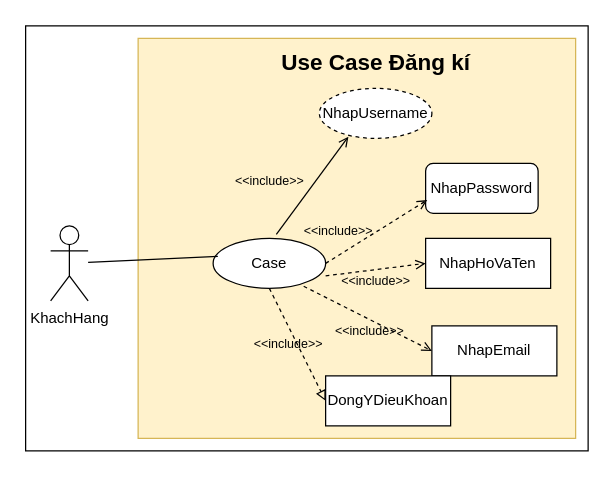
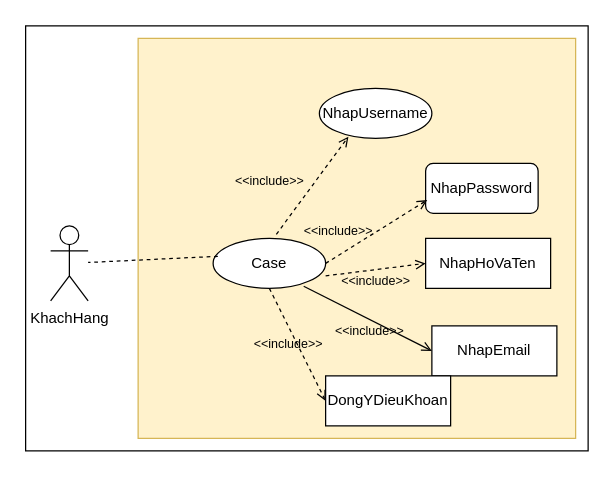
node "Use Case Đăng kí": removed
node "NhapUsername": style dashed -> solid
edge "Case" -> "NhapUsername": style solid -> dashed
edge "KhachHang" -- "Case": style solid -> dashed
edge "Case" -> "NhapEmail": style dashed -> solid
edge "Case" -> "DongYDieuKhoan": arrowhead block -> open
